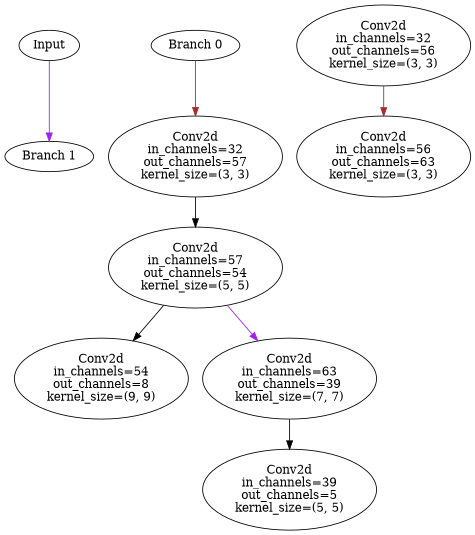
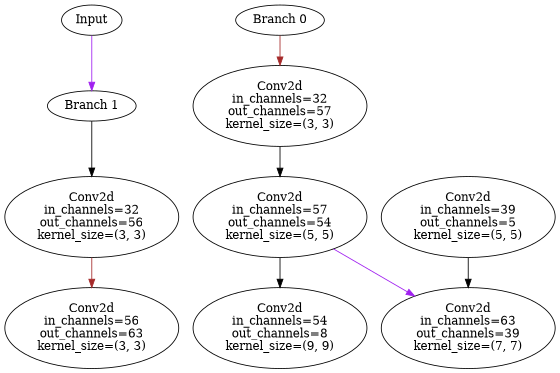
edge "Branch 1" -> "Conv2d in_channels=32 out_channels=56 kernel_size=(3, 3)": added
edge "Conv2d in_channels=63 out_channels=39 kernel_size=(7, 7)" -> "Conv2d in_channels=39 out_channels=5 kernel_size=(5, 5)": reversed
